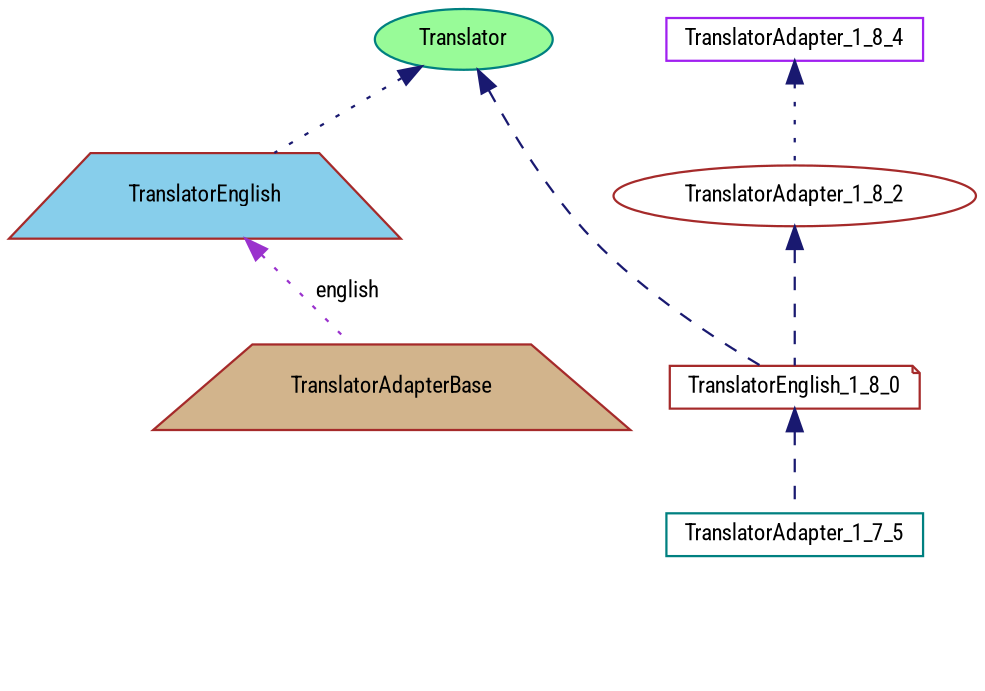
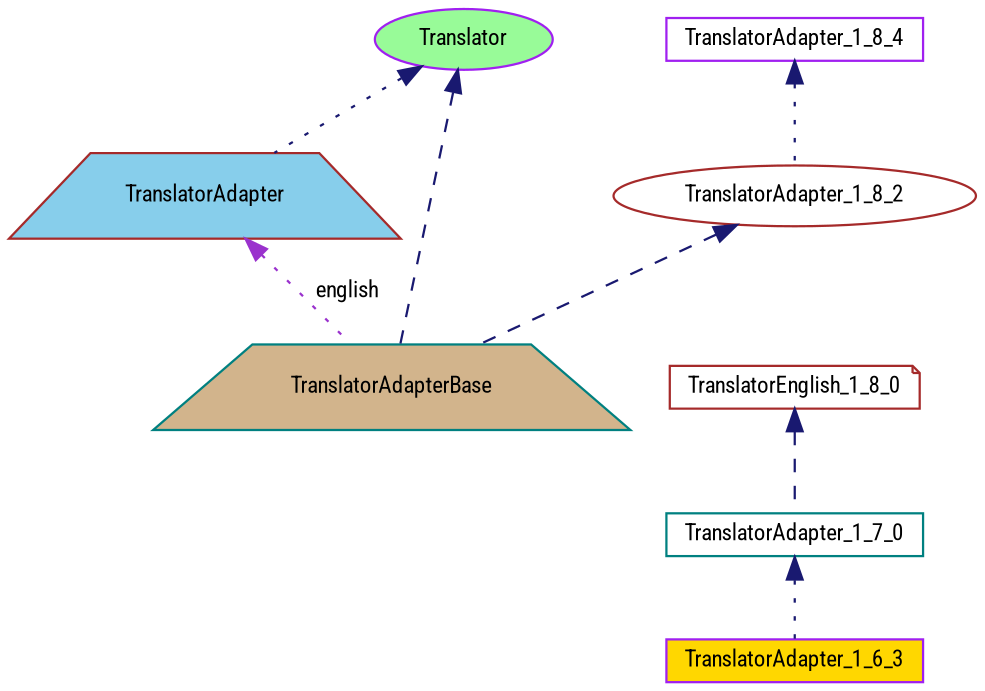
node "Translator": color teal -> purple
node "TranslatorEnglish": label "TranslatorEnglish" -> "TranslatorAdapter"
edge "TranslatorEnglish_1_8_0" -> "Translator": now "TranslatorAdapterBase" -> "Translator"
edge "TranslatorEnglish_1_8_0" -> "TranslatorAdapter_1_8_2": now "TranslatorAdapterBase" -> "TranslatorAdapter_1_8_2"
node "TranslatorAdapterBase": color brown -> teal
node "TranslatorAdapter_1_7_5": label "TranslatorAdapter_1_7_5" -> "TranslatorAdapter_1_7_0"
node "TranslatorAdapter_1_6_3": added
